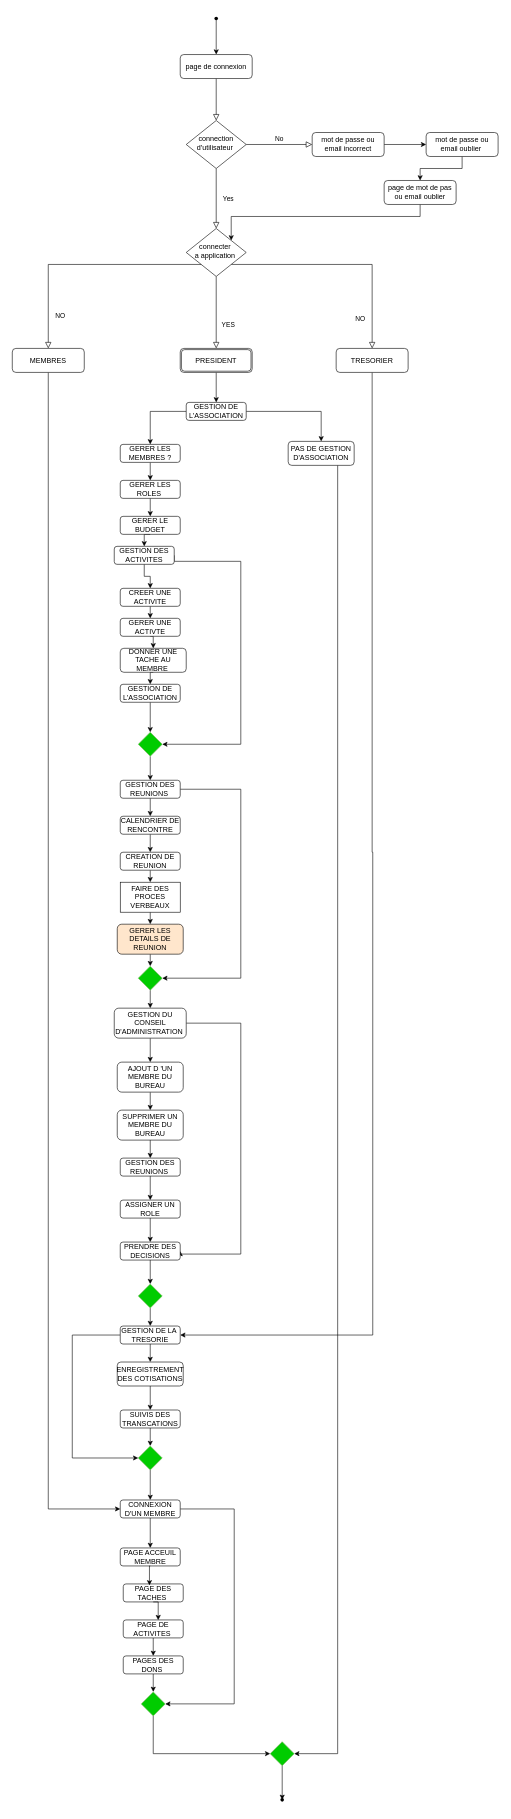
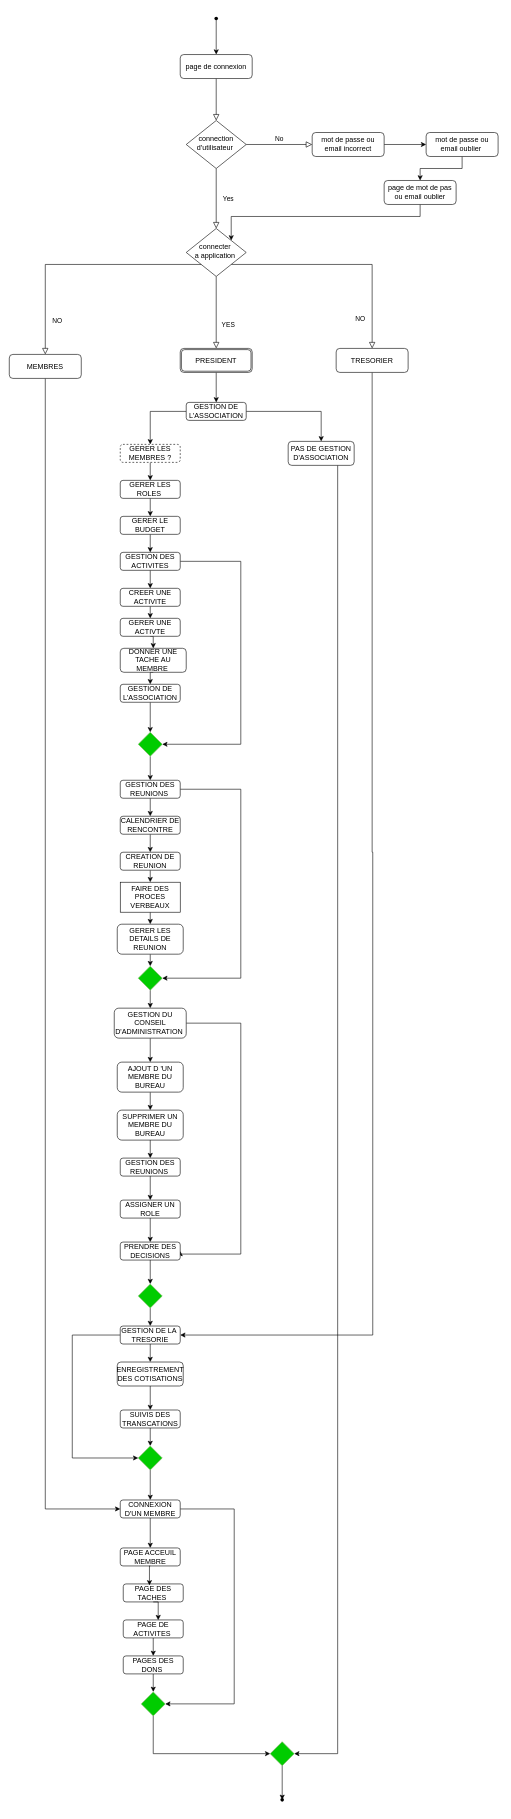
node "MEMBRES": moved (48, 360) -> (45, 366)
node "GERER LES MEMBRES ?": style solid -> dashed
node "GESTION DES ACTIVITES": moved (144, 555) -> (150, 561)
node "GERER LES DETAILS DE REUNION": fillcolor #ffe6cc -> #ffffff
